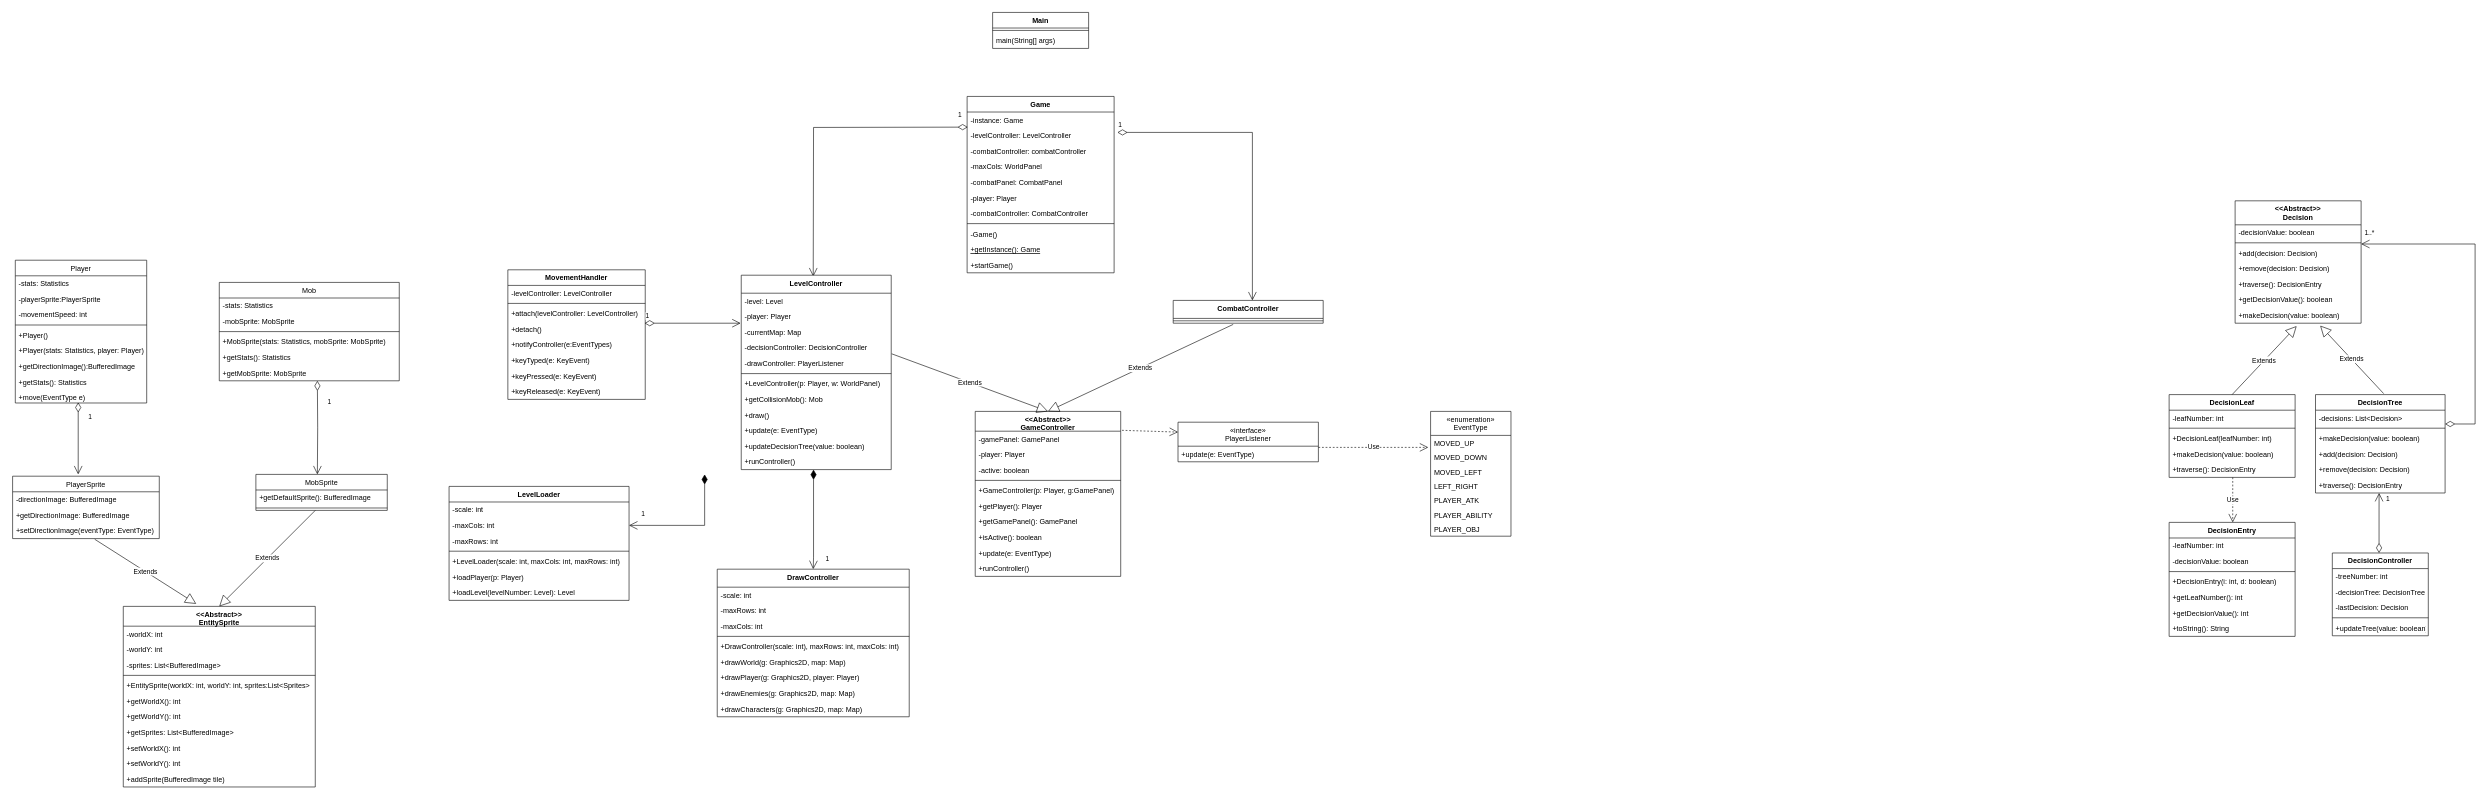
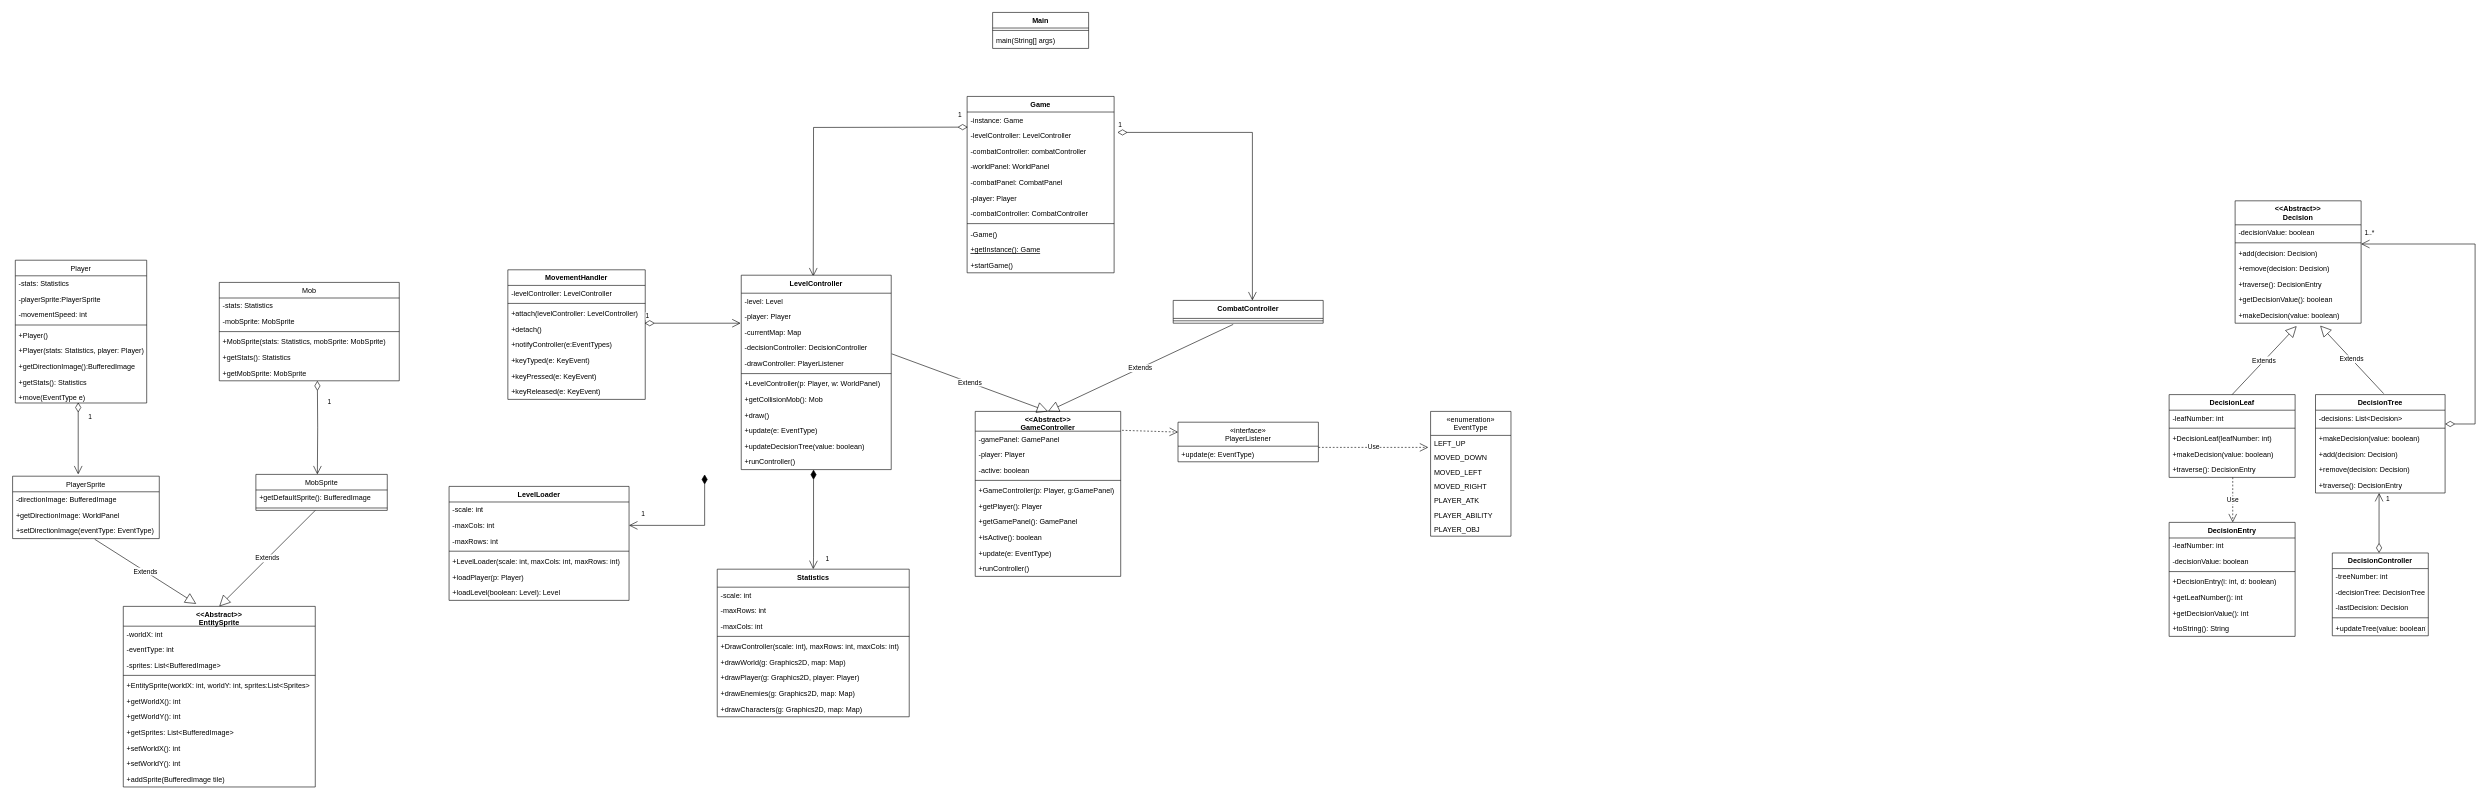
node "-maxCols: WorldPanel": label "-maxCols: WorldPanel" -> "-worldPanel: WorldPanel"
node "MOVED_UP": label "MOVED_UP" -> "LEFT_UP"
node "LEFT_RIGHT": label "LEFT_RIGHT" -> "MOVED_RIGHT"
node "+getDirectionImage: BufferedImage": label "+getDirectionImage: BufferedImage" -> "+getDirectionImage: WorldPanel"
node "DrawController": label "DrawController" -> "Statistics"
node "+loadLevel(levelNumber: Level): Level": label "+loadLevel(levelNumber: Level): Level" -> "+loadLevel(boolean: Level): Level"
node "-worldY: int": label "-worldY: int" -> "-eventType: int"
